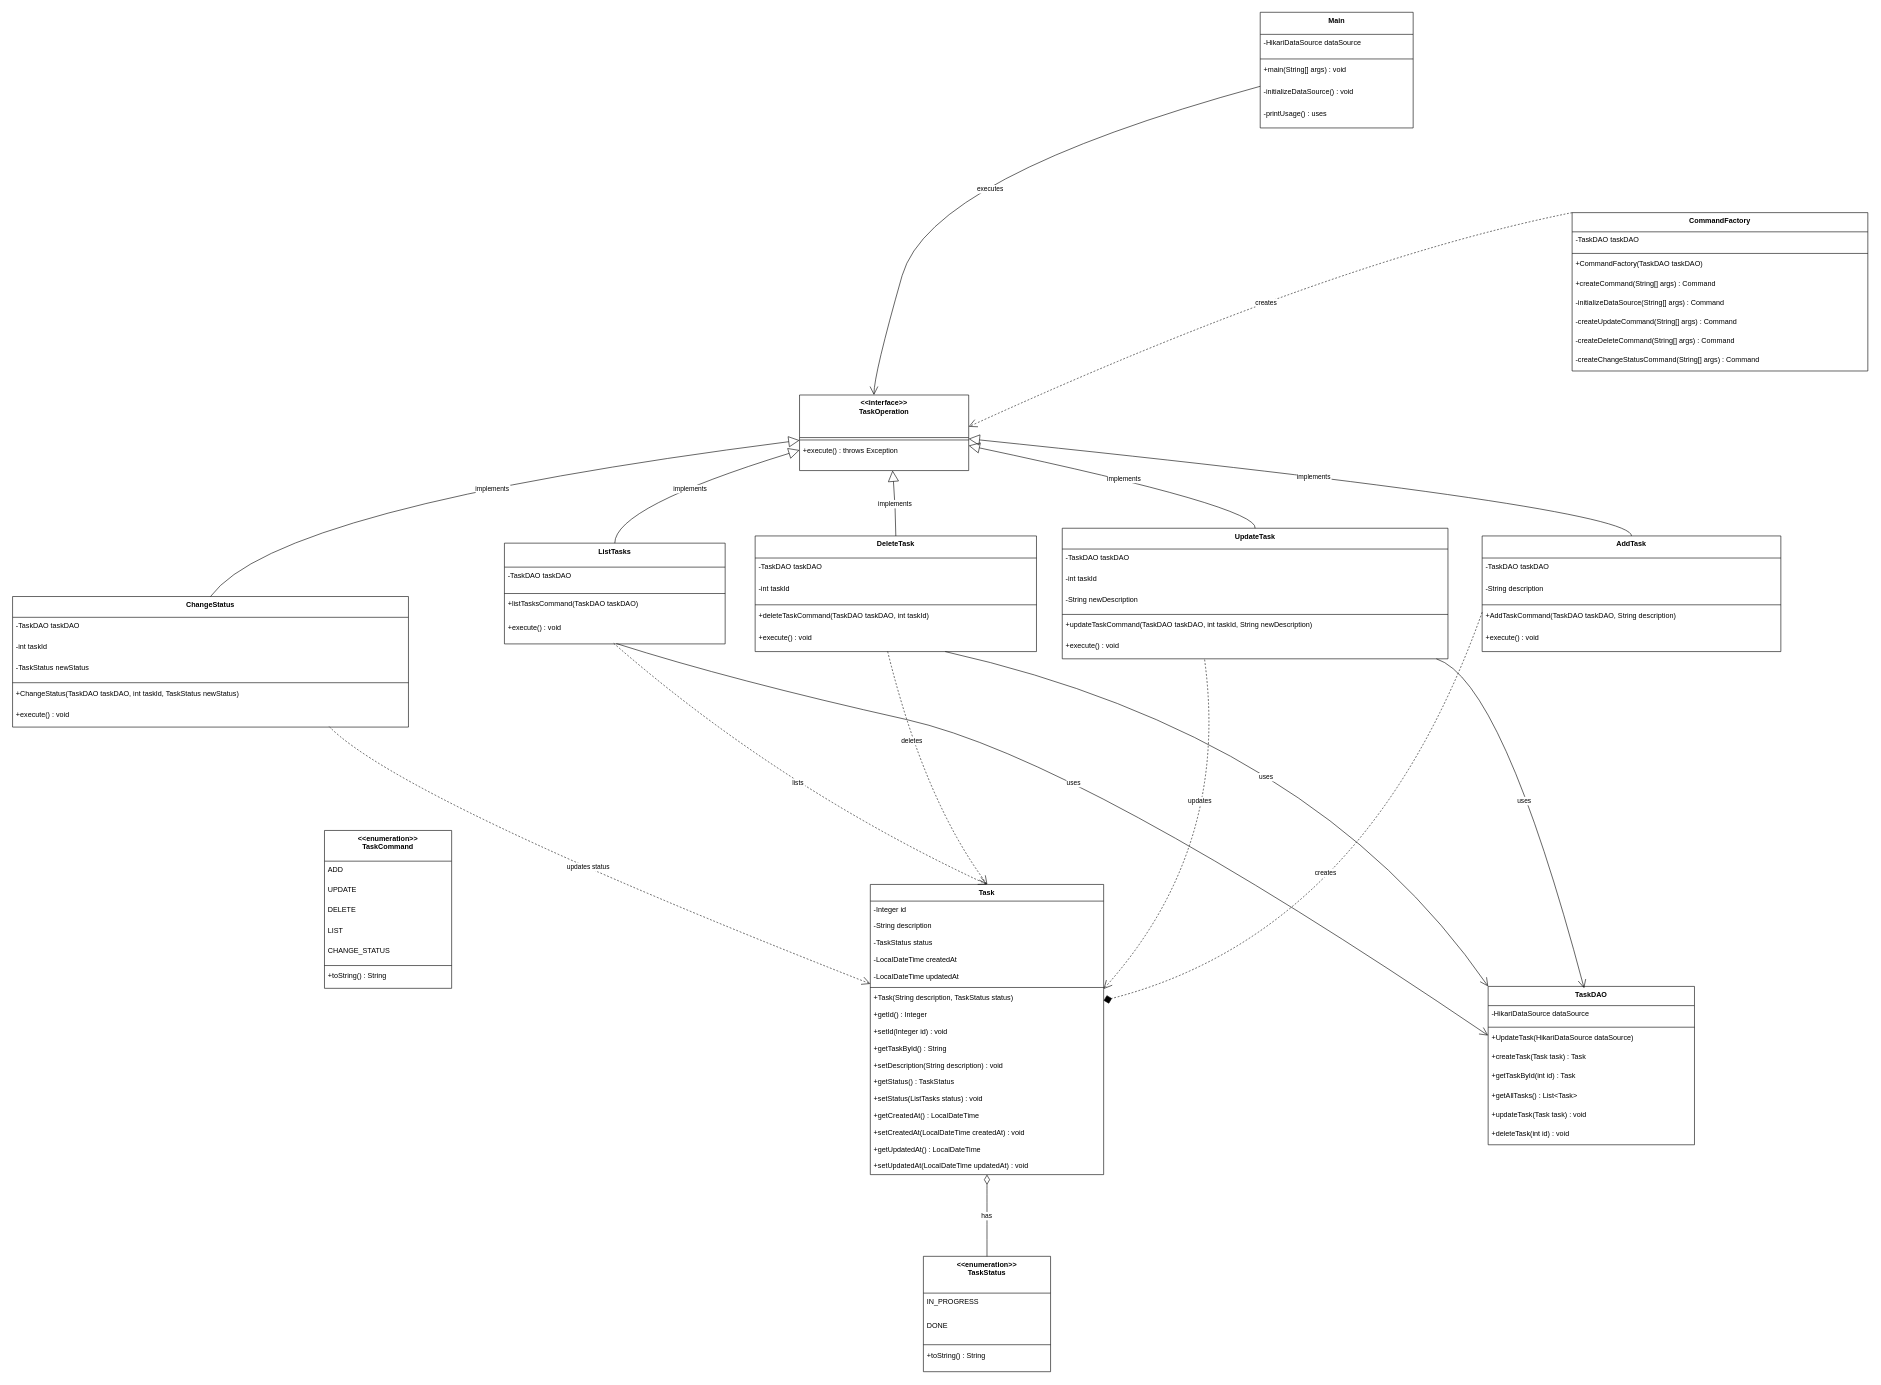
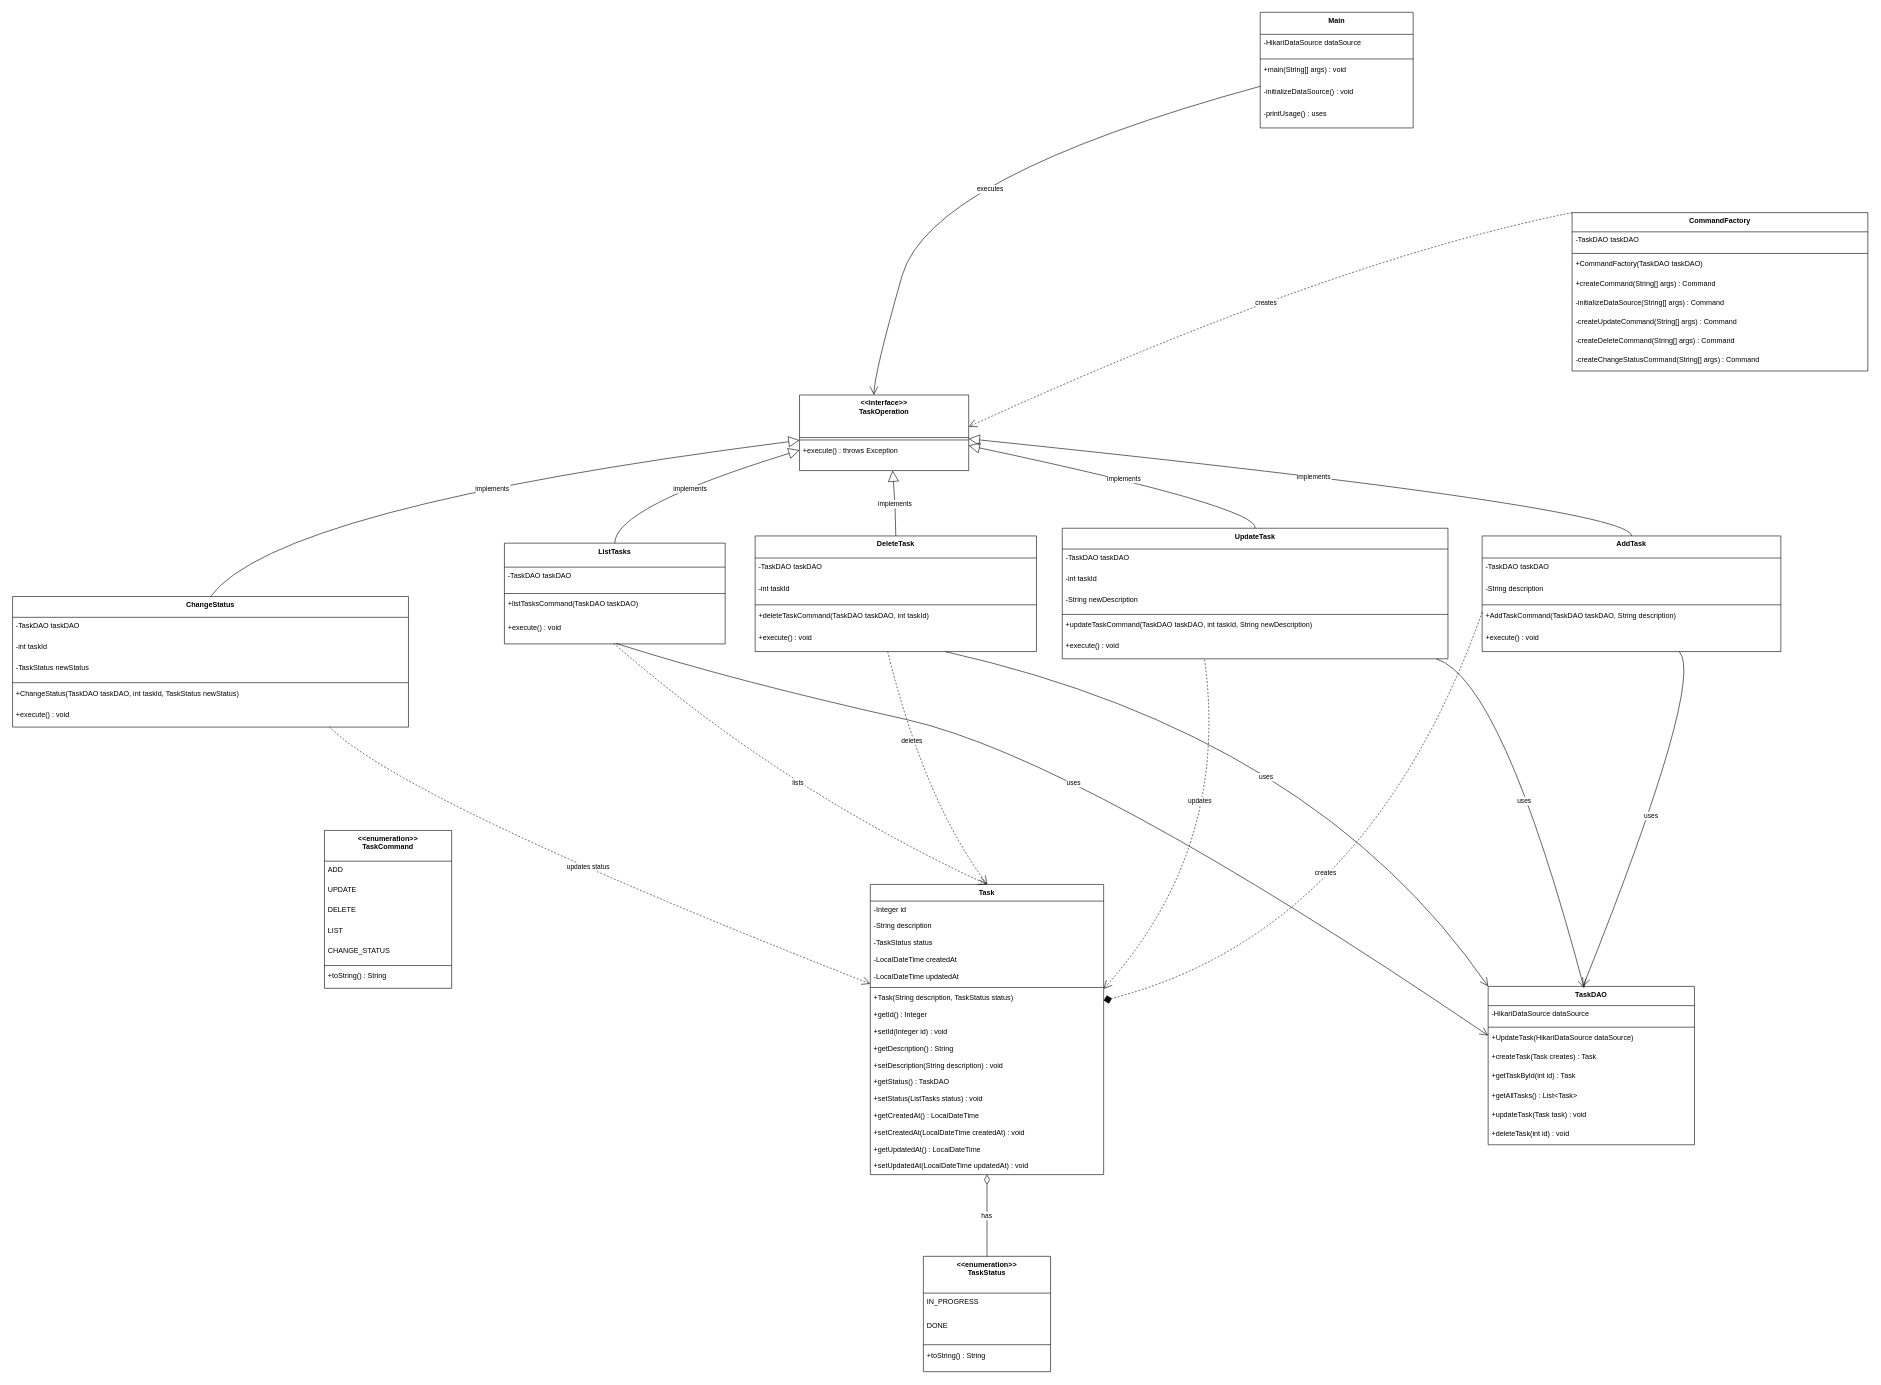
edge "AddTask" -> "TaskDAO": added, label "uses"
node "+getTaskById() : String": label "+getTaskById() : String" -> "+getDescription() : String"
node "+createTask(Task task) : Task": label "+createTask(Task task) : Task" -> "+createTask(Task creates) : Task"
node "+getStatus() : TaskStatus": label "+getStatus() : TaskStatus" -> "+getStatus() : TaskDAO"
